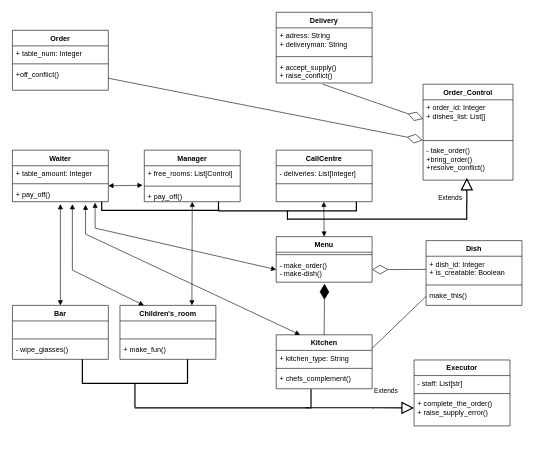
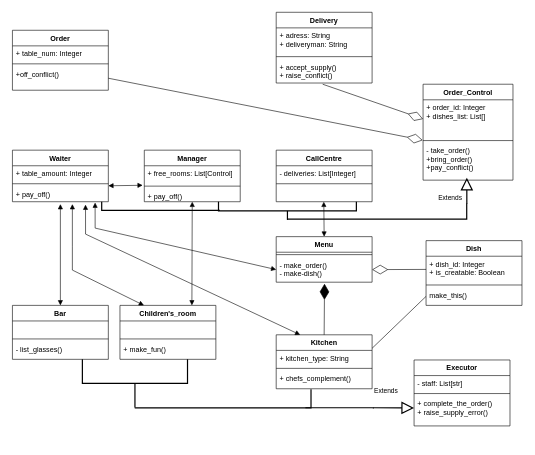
node "- take_order() +bring_order() +resolve_conflict()": label "- take_order() +bring_order() +resolve_conflict()" -> "- take_order() +bring_order() +pay_conflict()"
node "- wipe_glasses()": label "- wipe_glasses()" -> "- list_glasses()"
